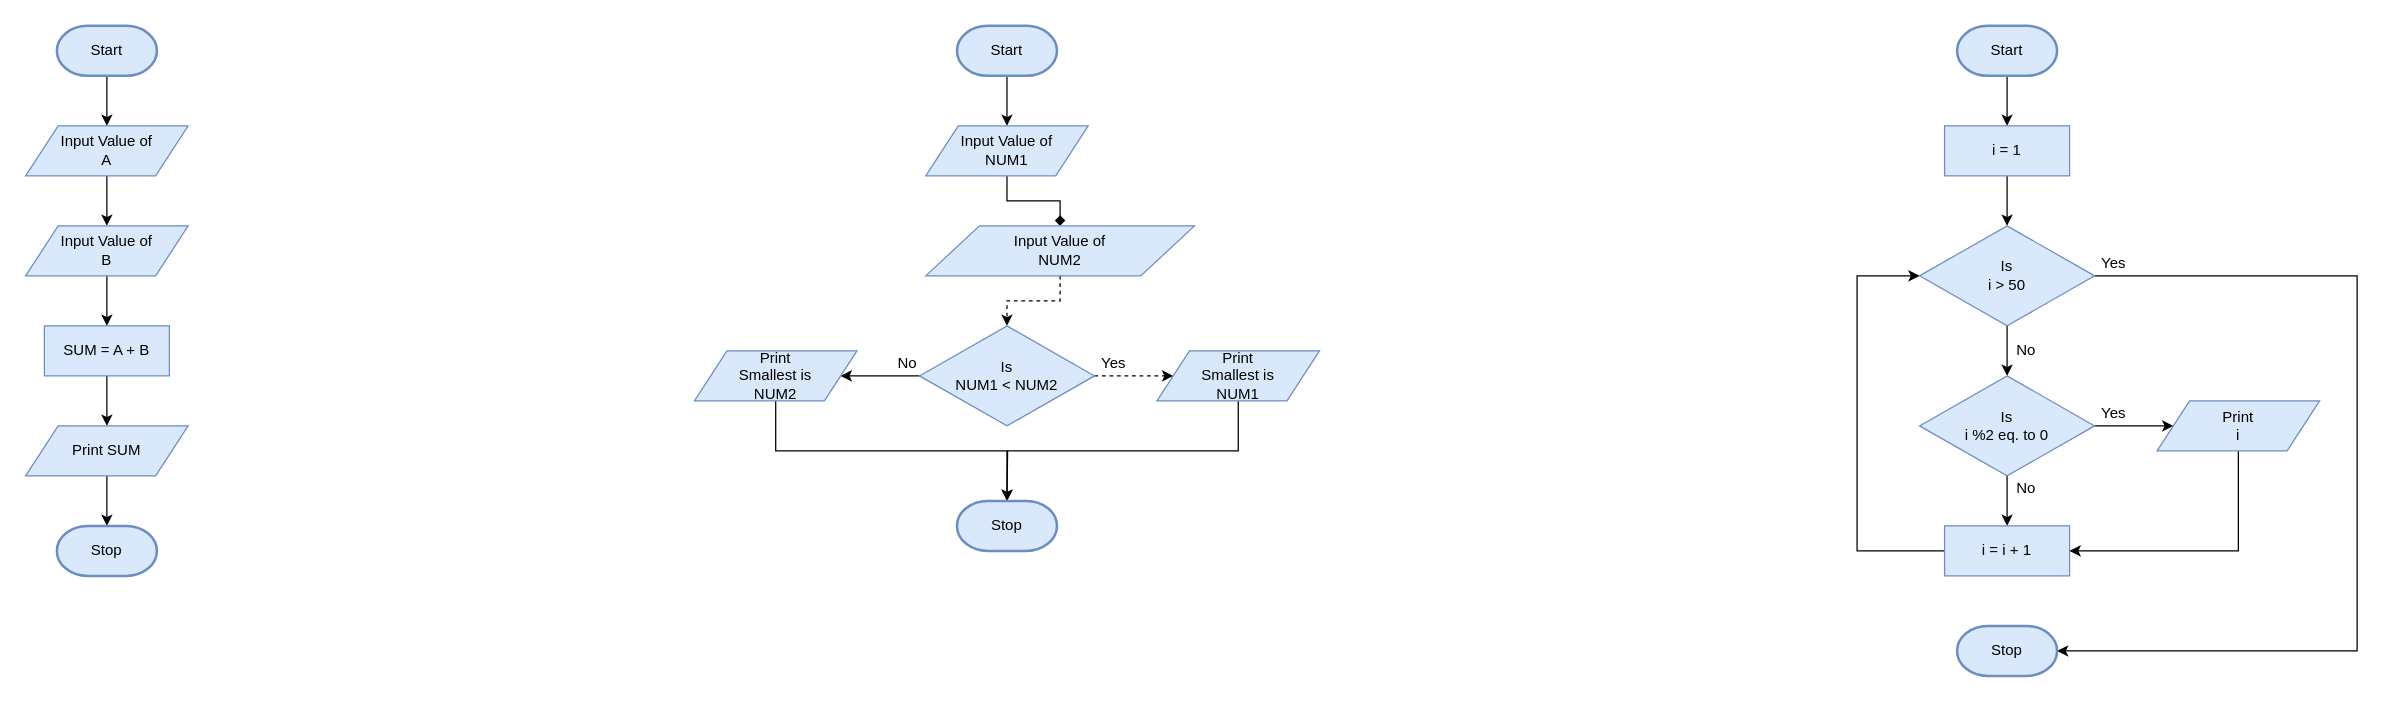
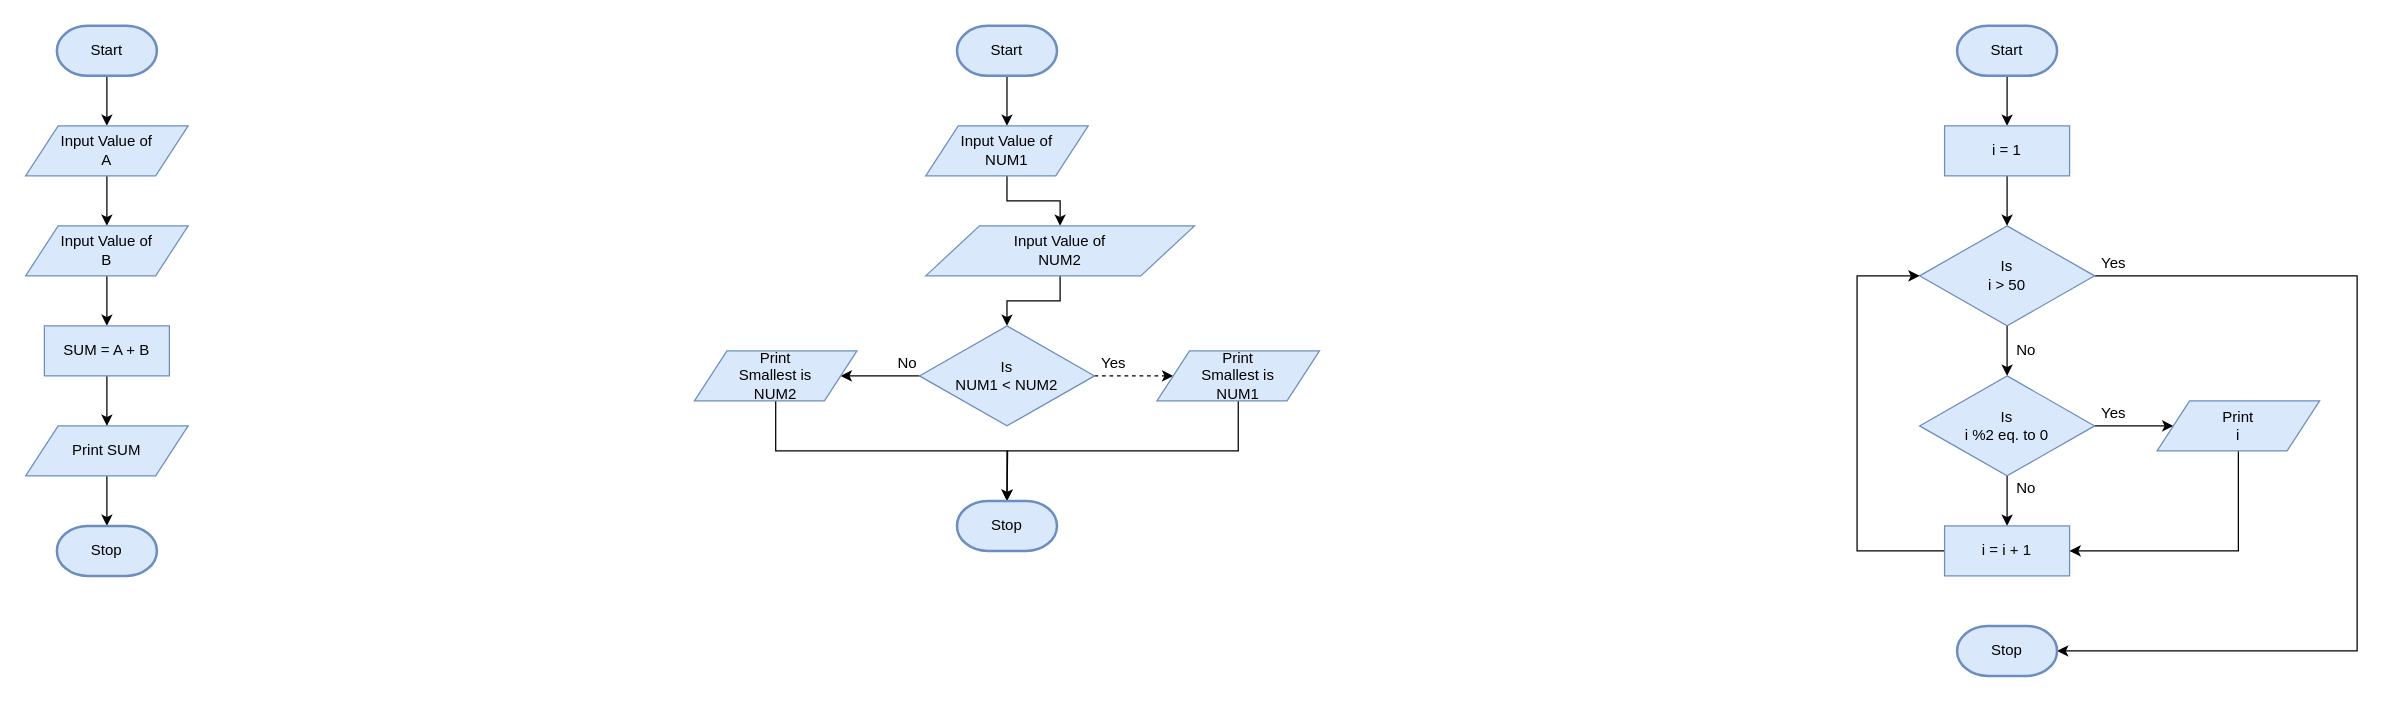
edge "Input Value of NUM1" -> "Input Value of NUM2": arrowhead diamond -> classic
edge "Input Value of NUM2" -> "Is NUM1 < NUM2": style dashed -> solid
